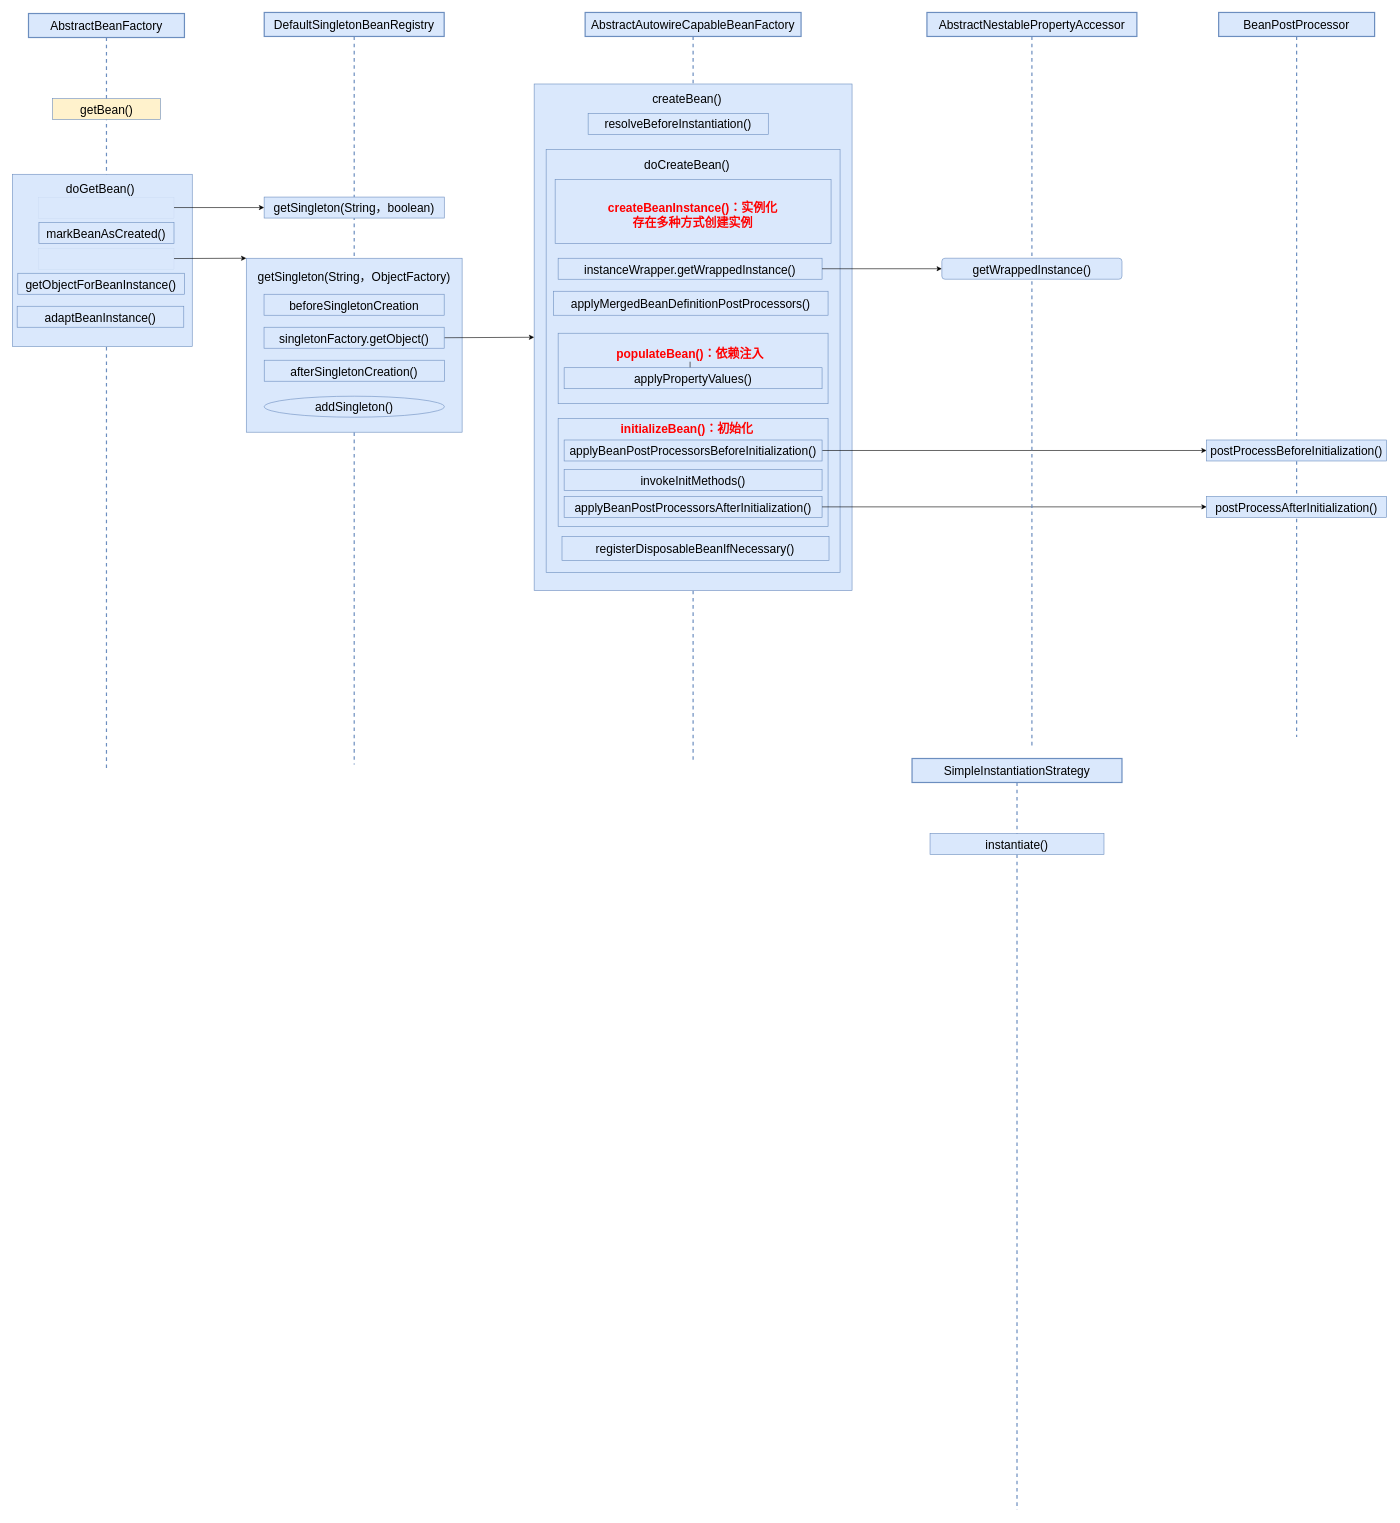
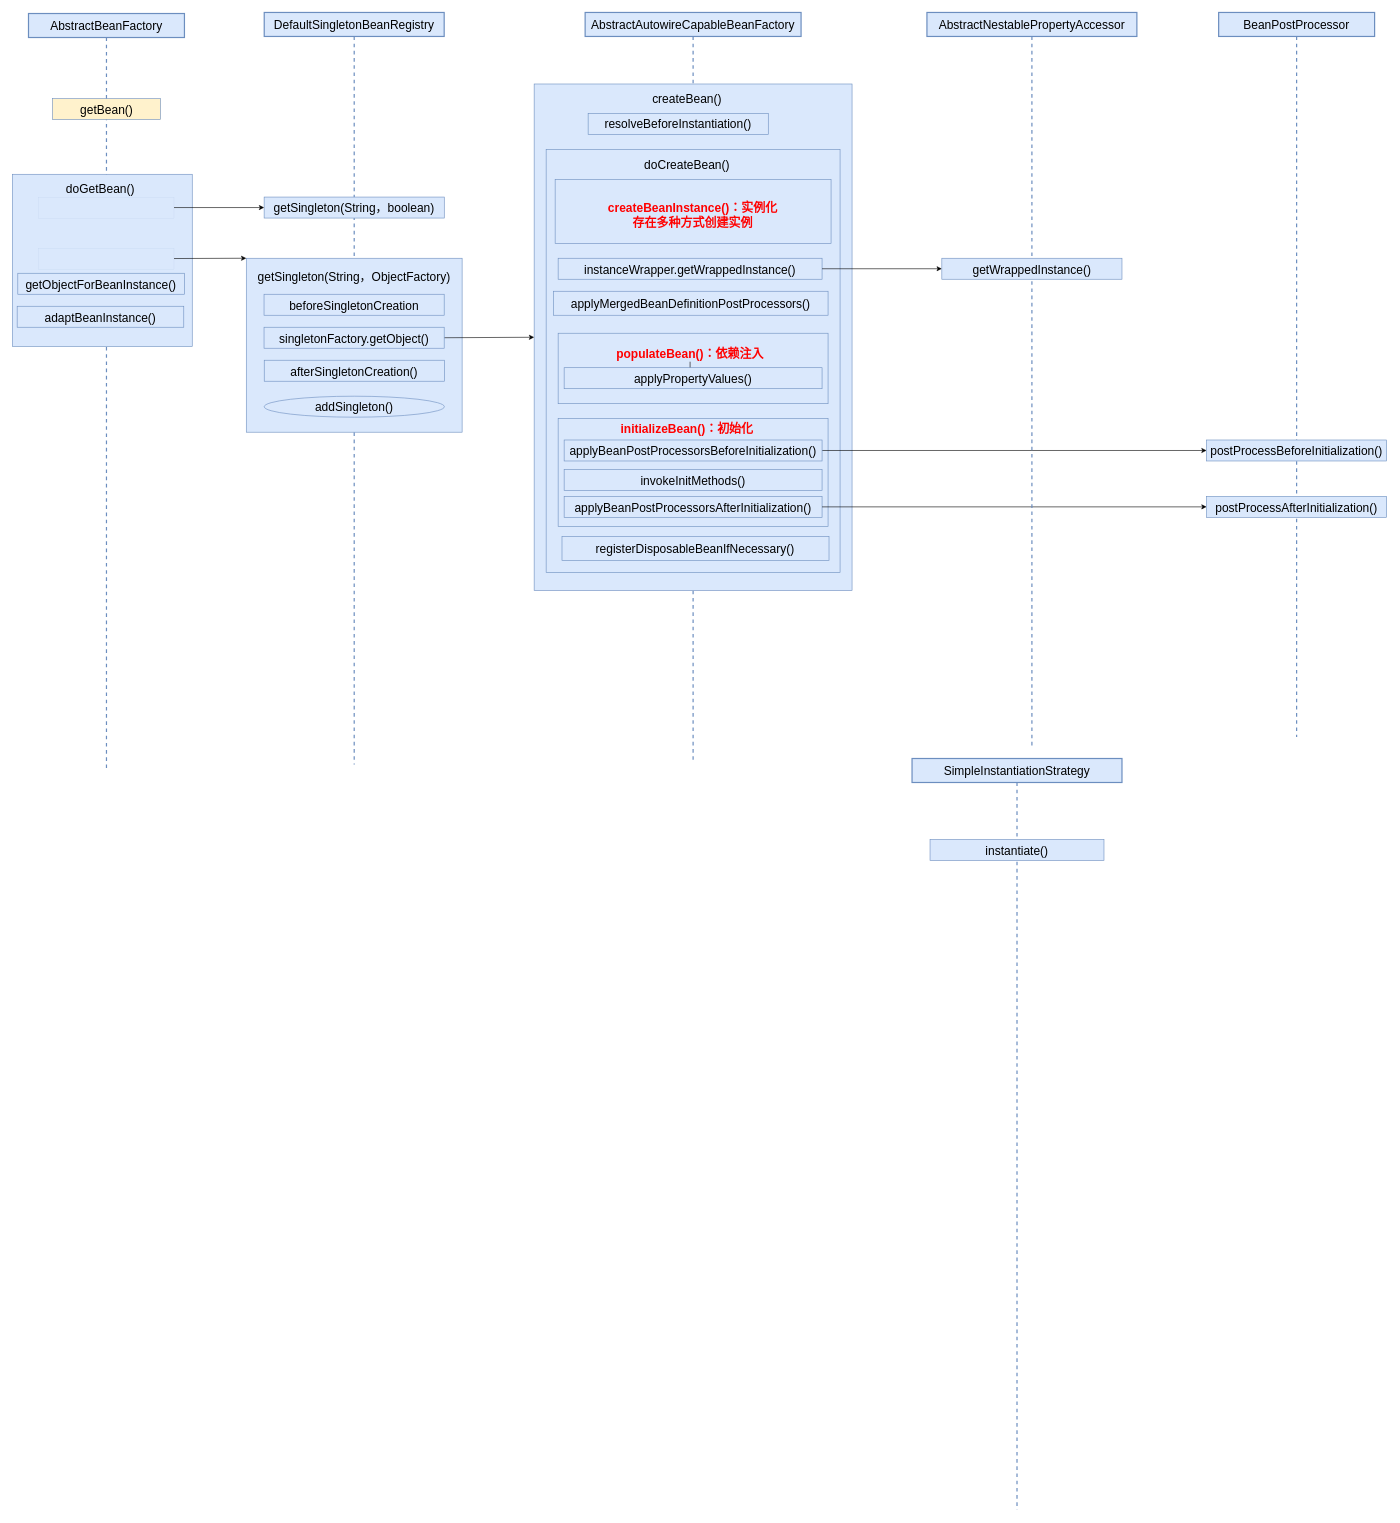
node "markBeanAsCreated()": removed
node "getWrappedInstance()": shape rounded rectangle -> rectangle
node "instantiate()": moved (1017, 844) -> (1017, 850)
